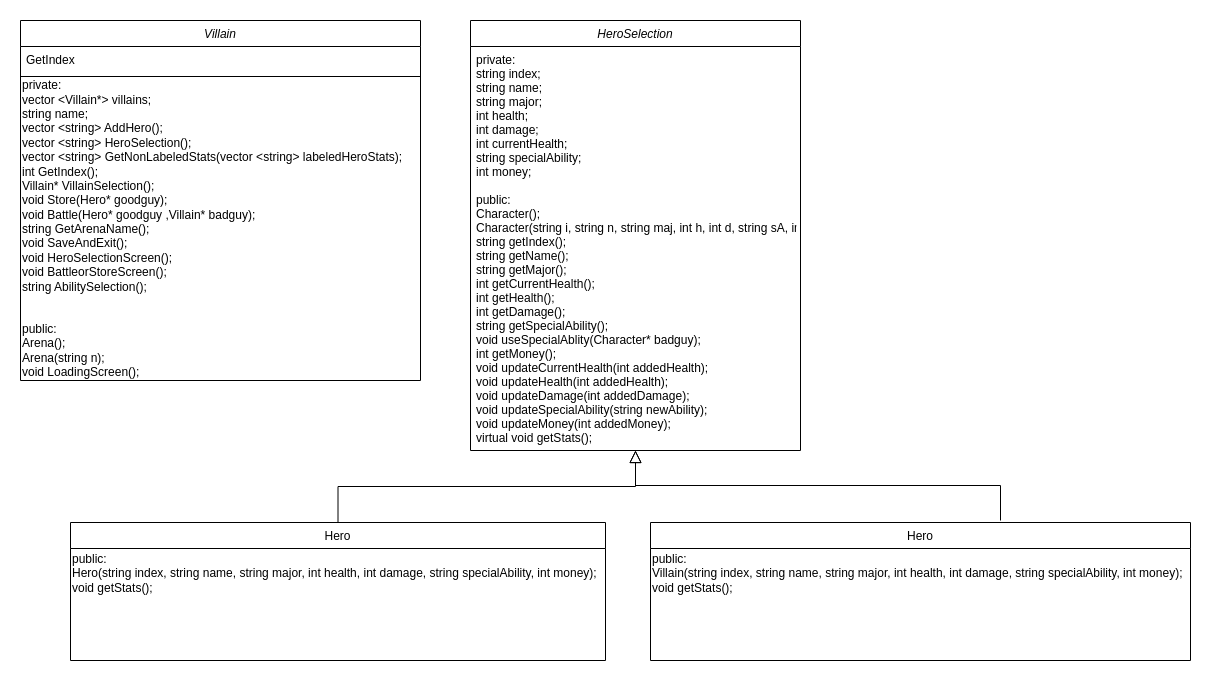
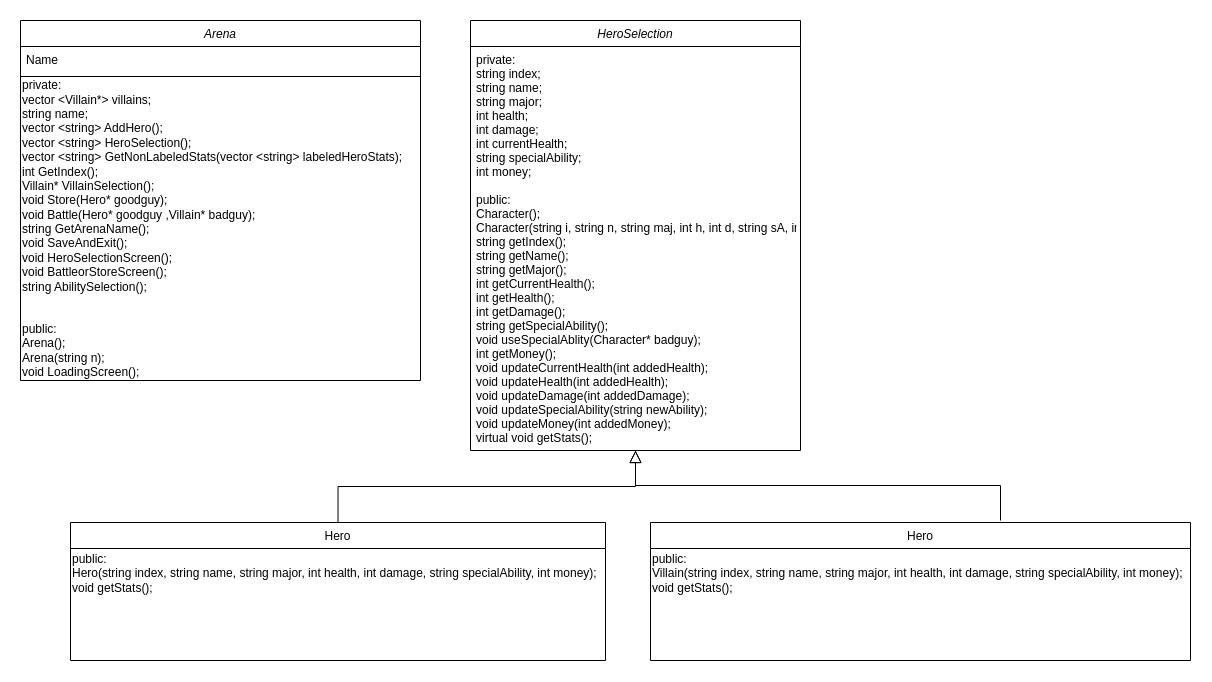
node "Villain": label "Villain" -> "Arena"
node "GetIndex": label "GetIndex" -> "Name"
